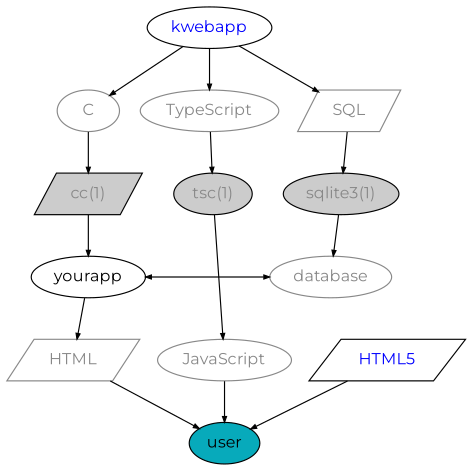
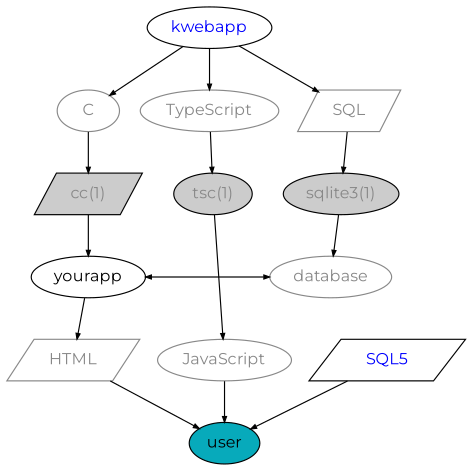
node "HTML5": label "HTML5" -> "SQL5"
